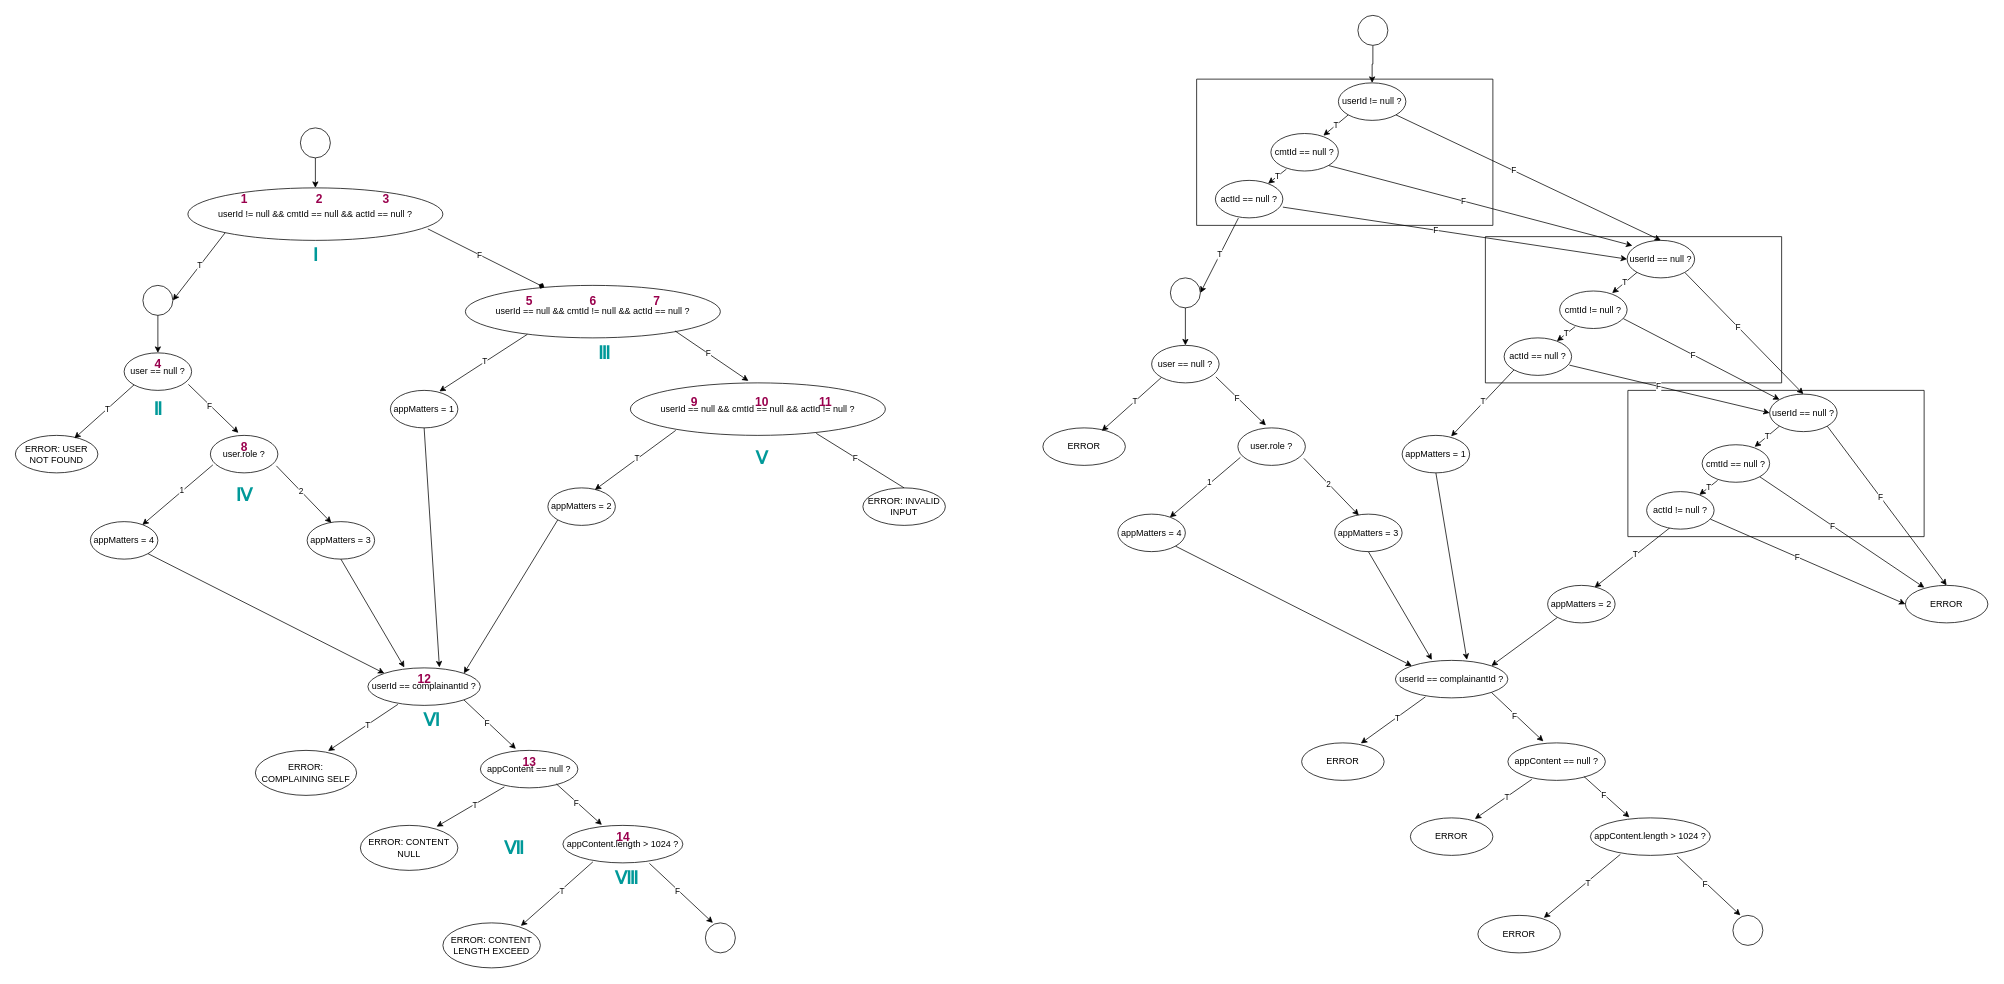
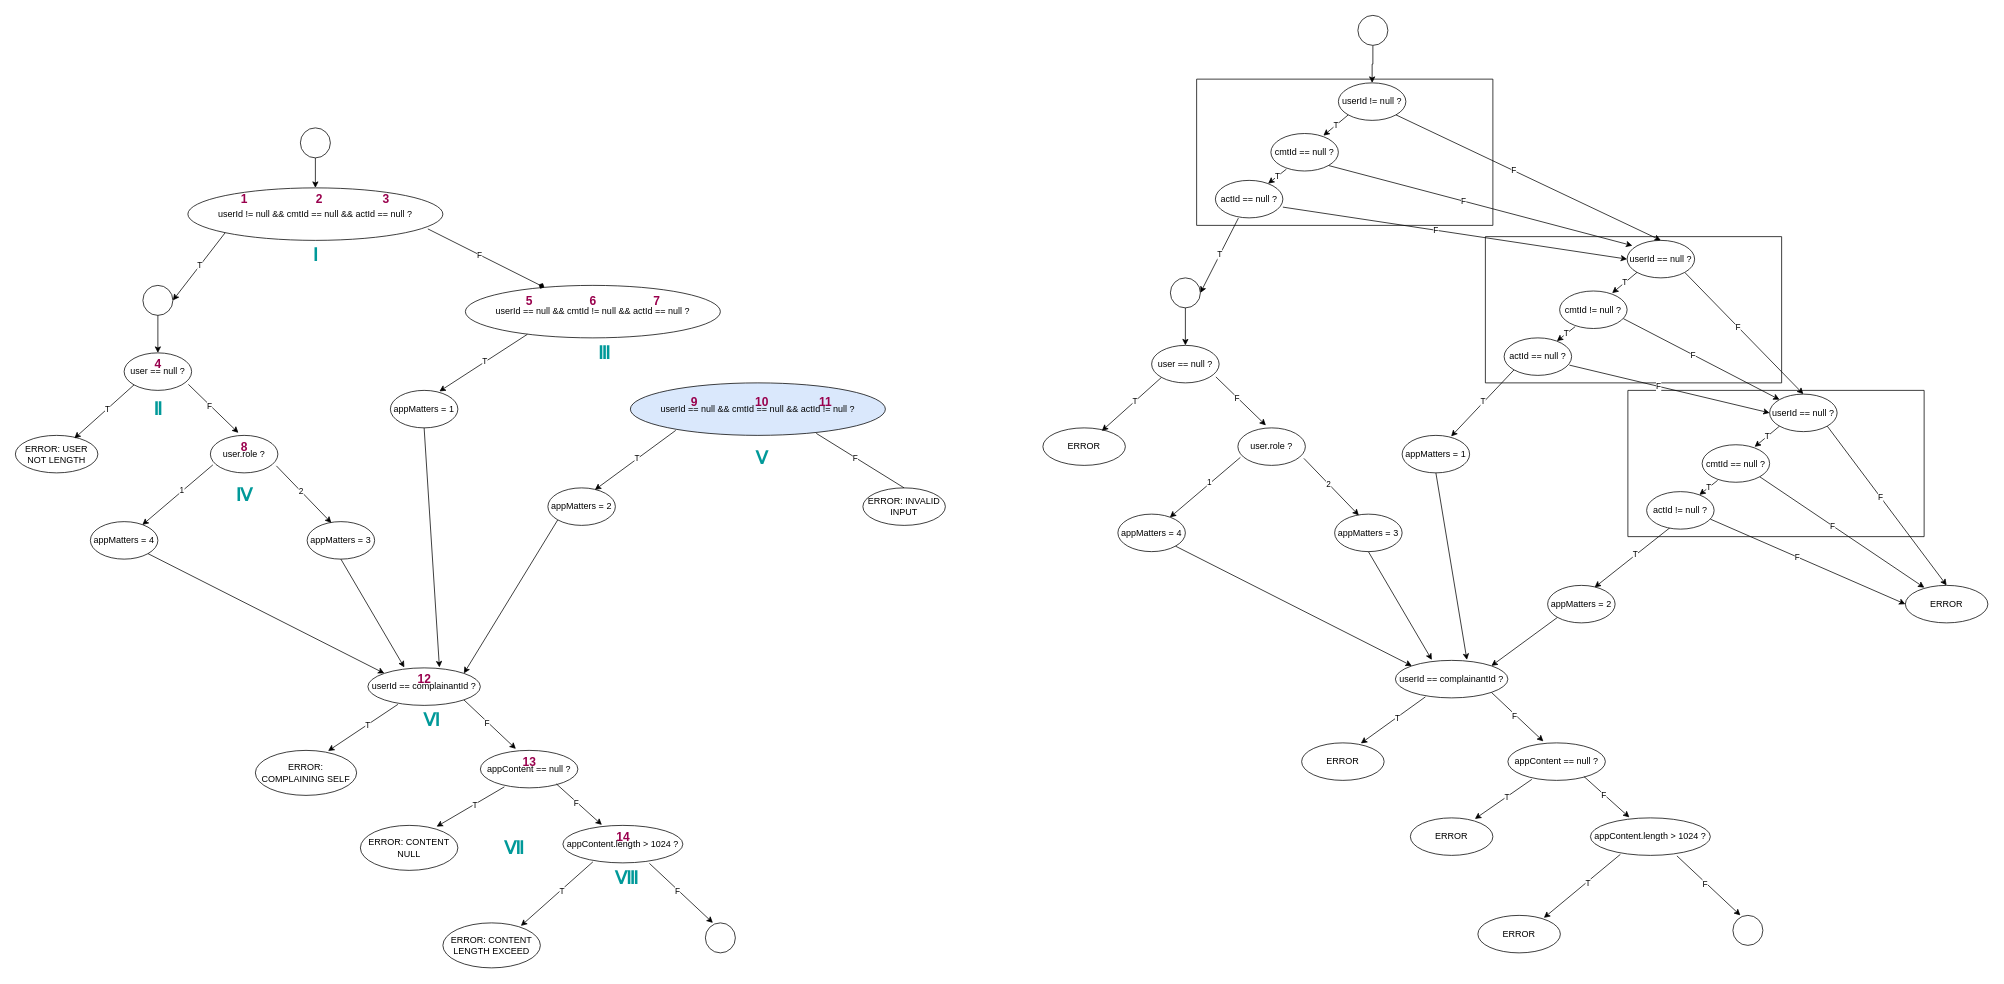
edge "userId == null && cmtId != null && actId == null ?" -> "userId == null && cmtId == null && actId != null ?": removed, label "F"
node "userId == null && cmtId == null && actId != null ?": fillcolor #ffffff -> #dae8fc
node "ERROR: USER NOT FOUND": label "ERROR: USER NOT FOUND" -> "ERROR: USER NOT LENGTH"
